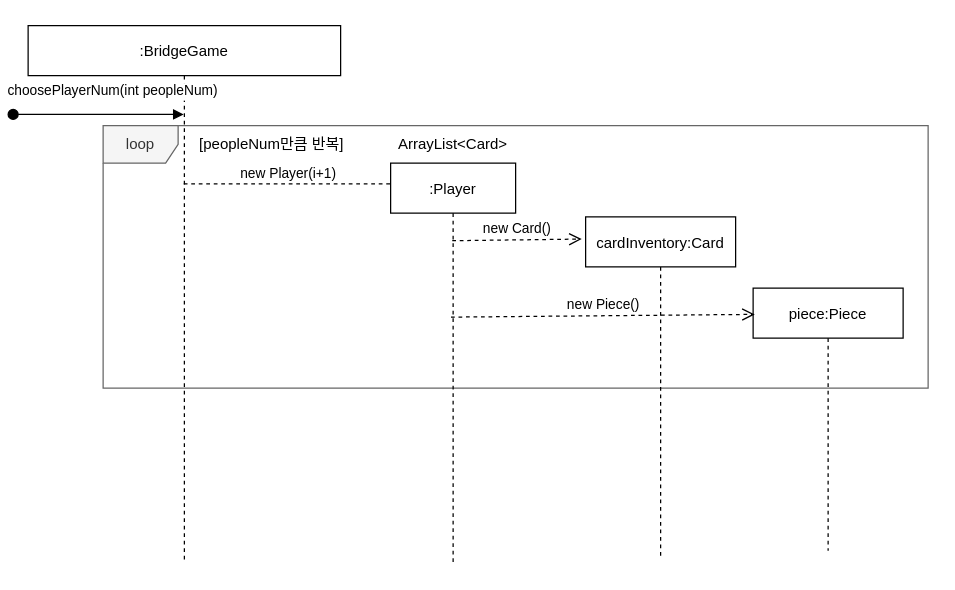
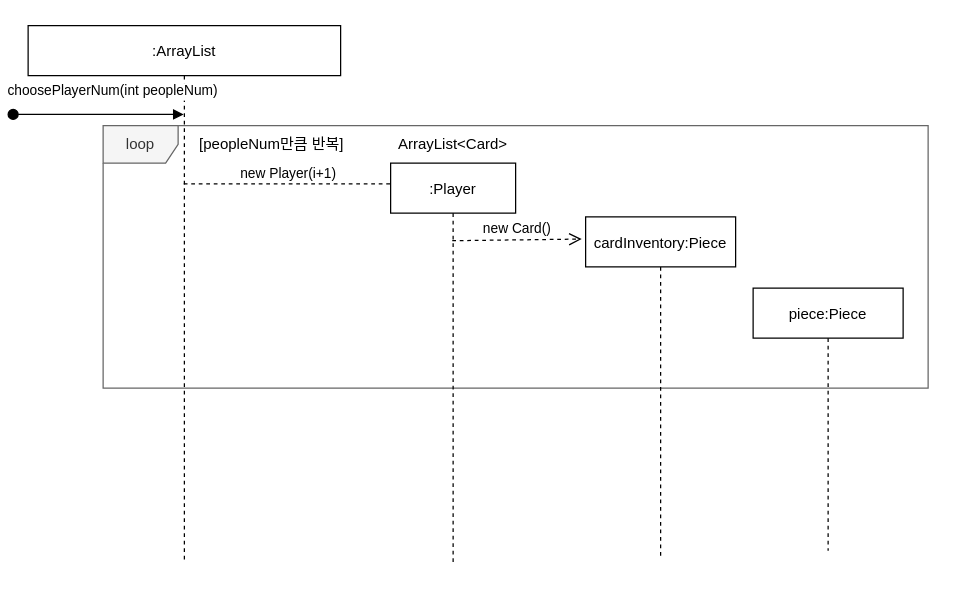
node ":BridgeGame": label ":BridgeGame" -> ":ArrayList"
node "cardInventory:Card": label "cardInventory:Card" -> "cardInventory:Piece"
edge ":Player" -> "piece:Piece": removed, label "new Piece()"
